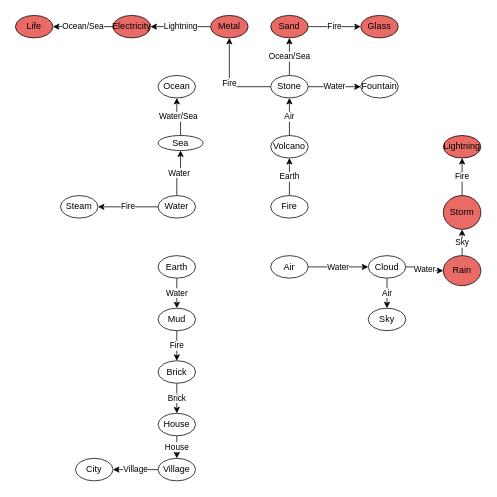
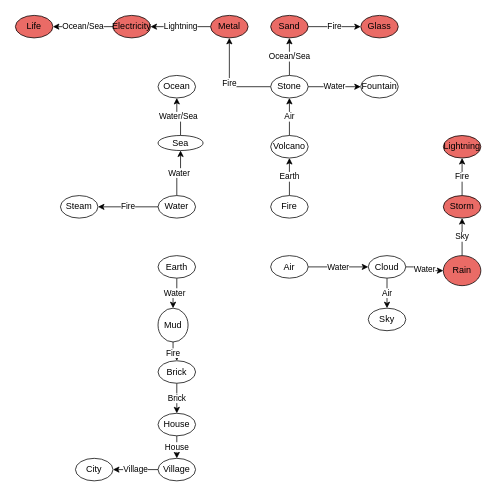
node "Storm": size 38x34 -> 38x23
node "Mud": size 38x23 -> 30x34
